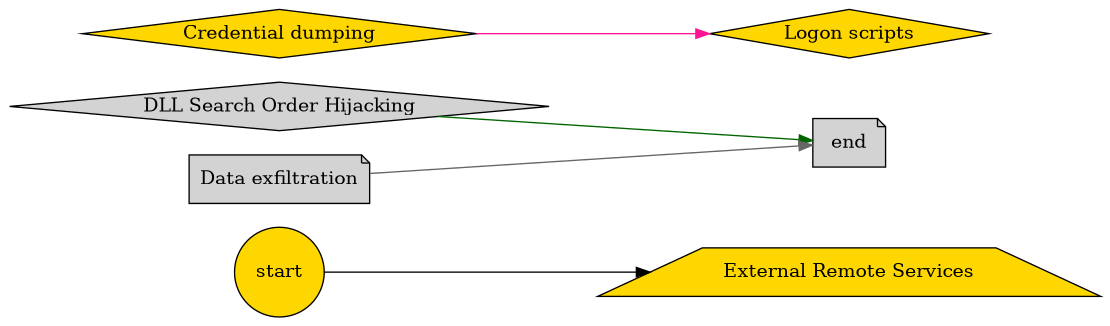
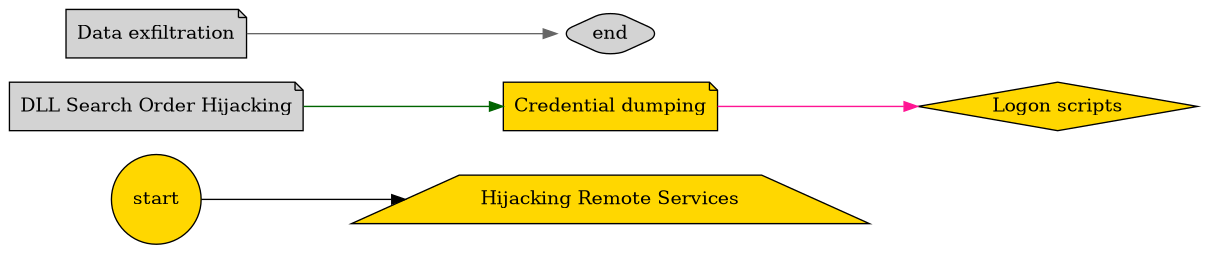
node "Credential dumping": shape diamond -> note
node "DLL Search Order Hijacking": shape diamond -> note
edge "DLL Search Order Hijacking" -> "end": now "DLL Search Order Hijacking" -> "Credential dumping"
node "end": shape note -> diamond
node "External Remote Services": label "External Remote Services" -> "Hijacking Remote Services"
